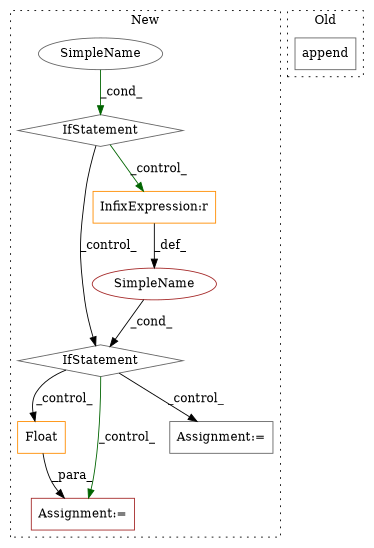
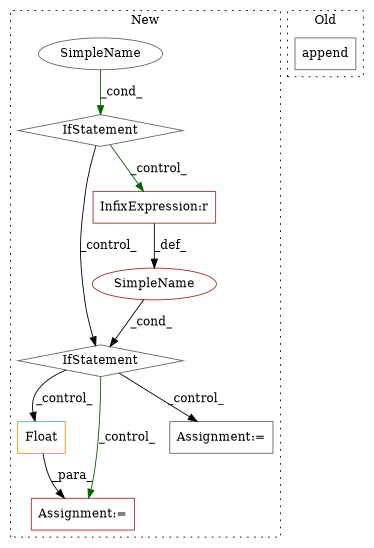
node "InfixExpression:r": color darkorange -> brown
